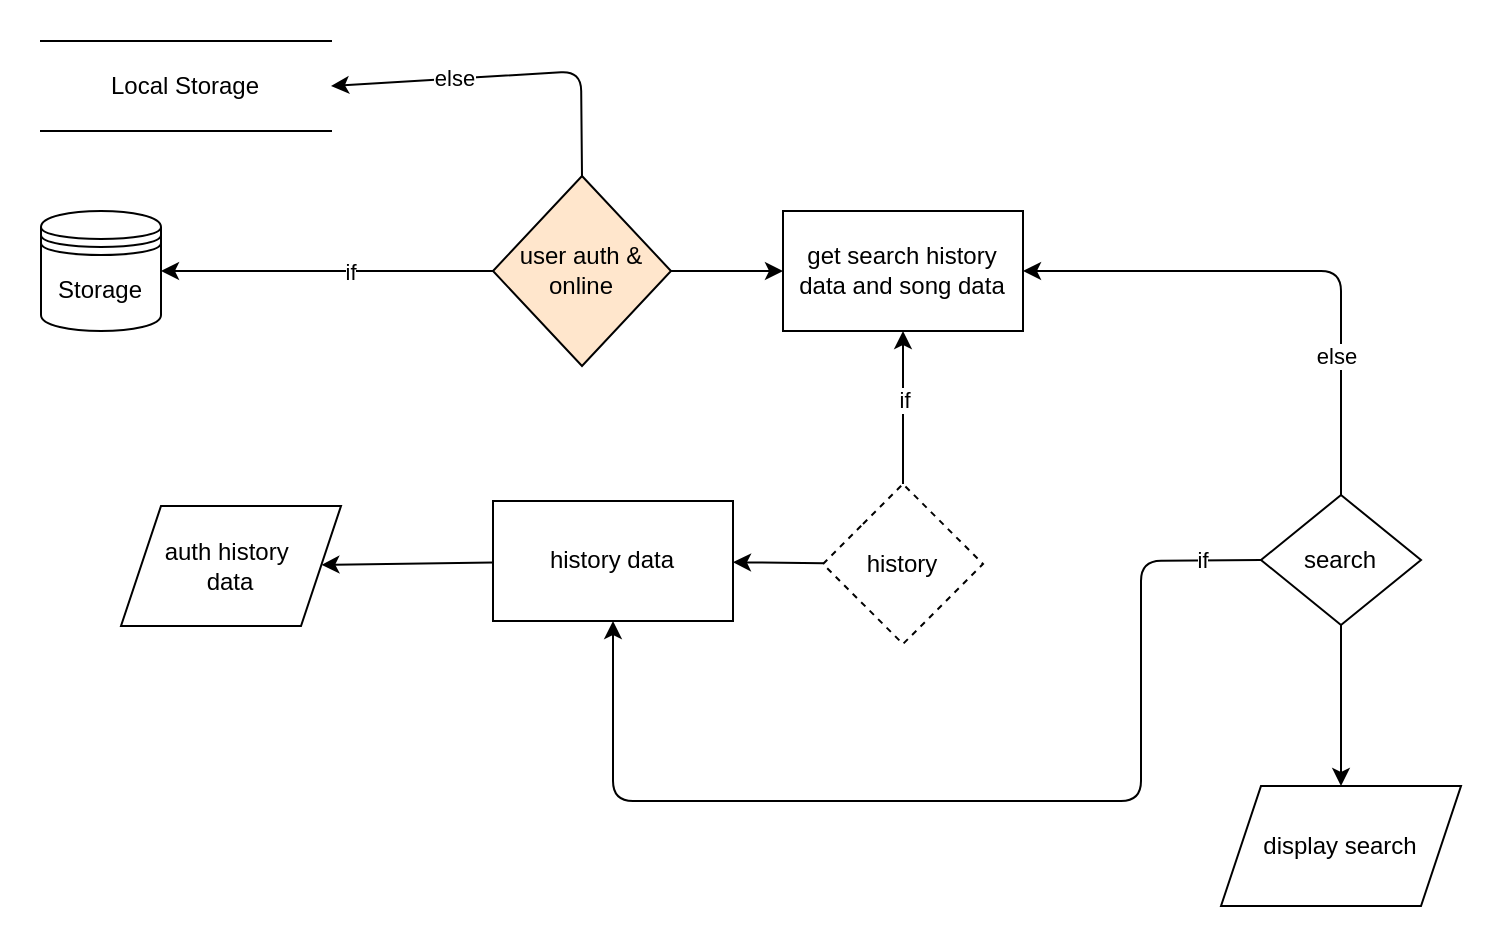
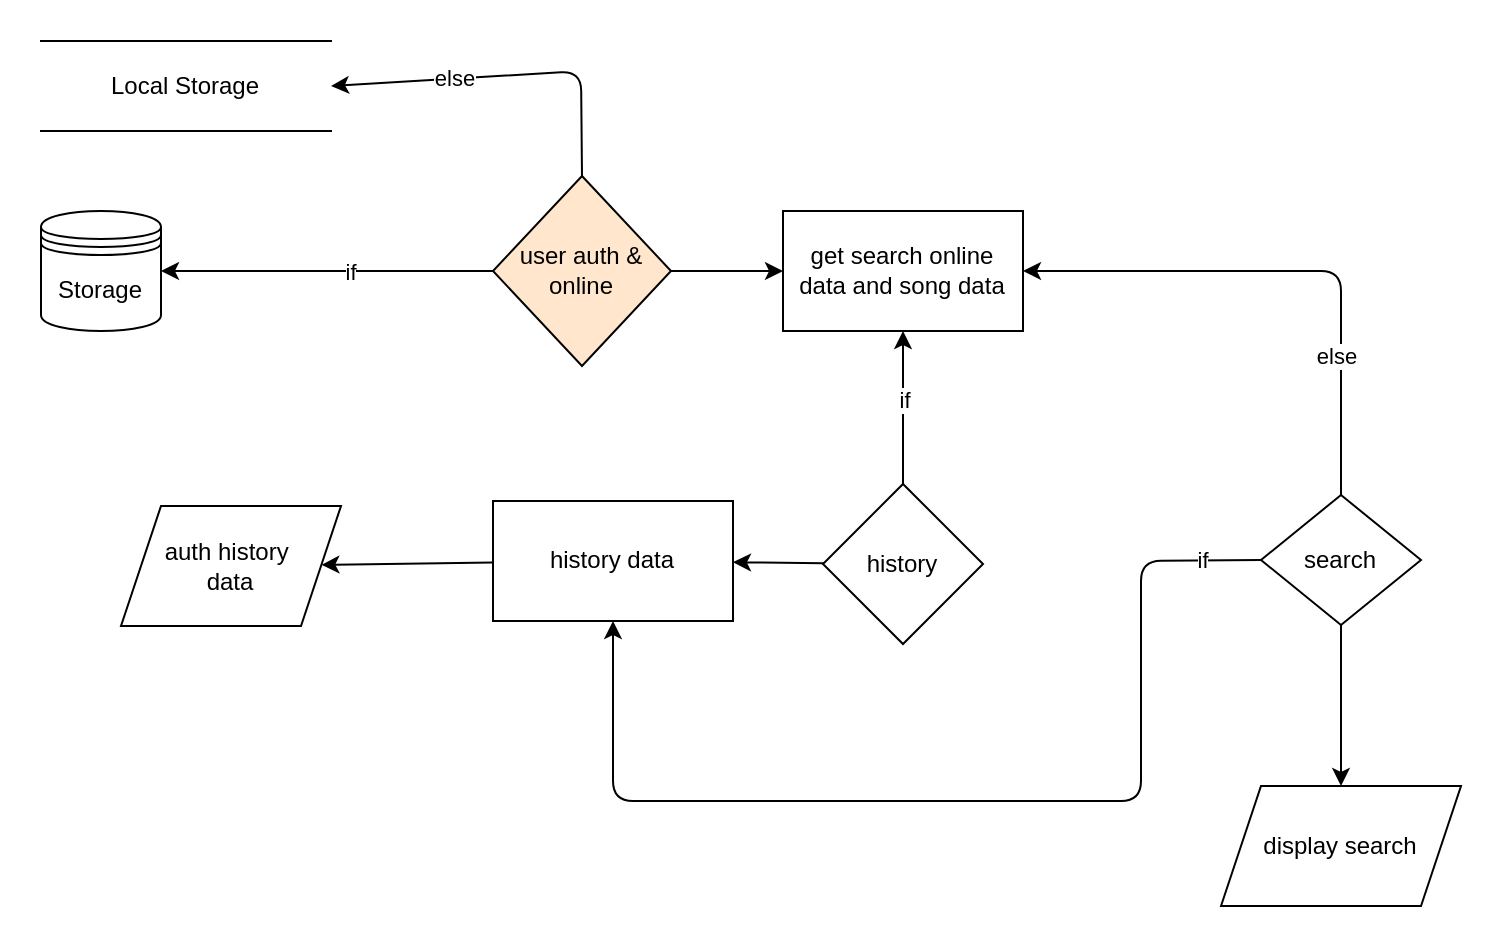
node "get search history data and song data": label "get search history data and song data" -> "get search online data and song data"
node "history": style dashed -> solid
